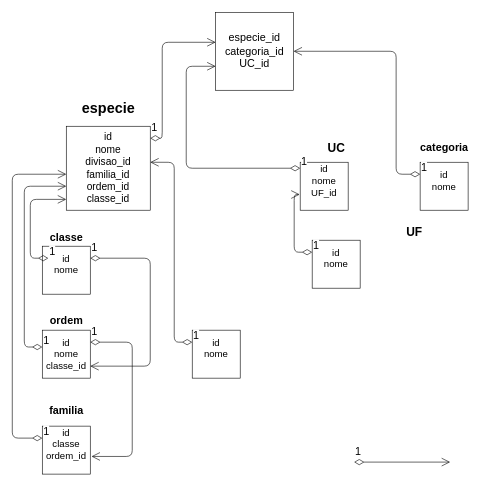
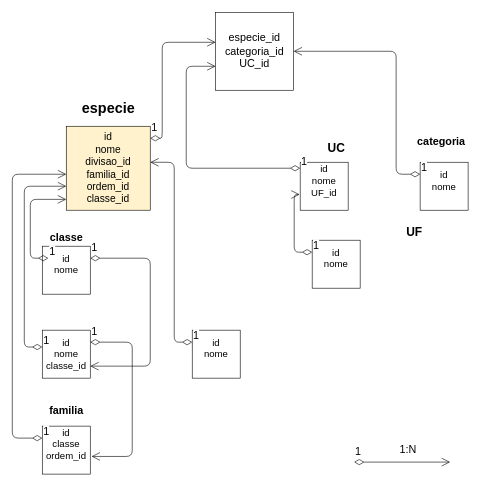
node "categoria": moved (444, 147) -> (441, 141)
node "id nome divisao_id familia_id ordem_id classe_id": fillcolor #ffffff -> #fff2cc
node "ordem": removed
node "1:N": added
